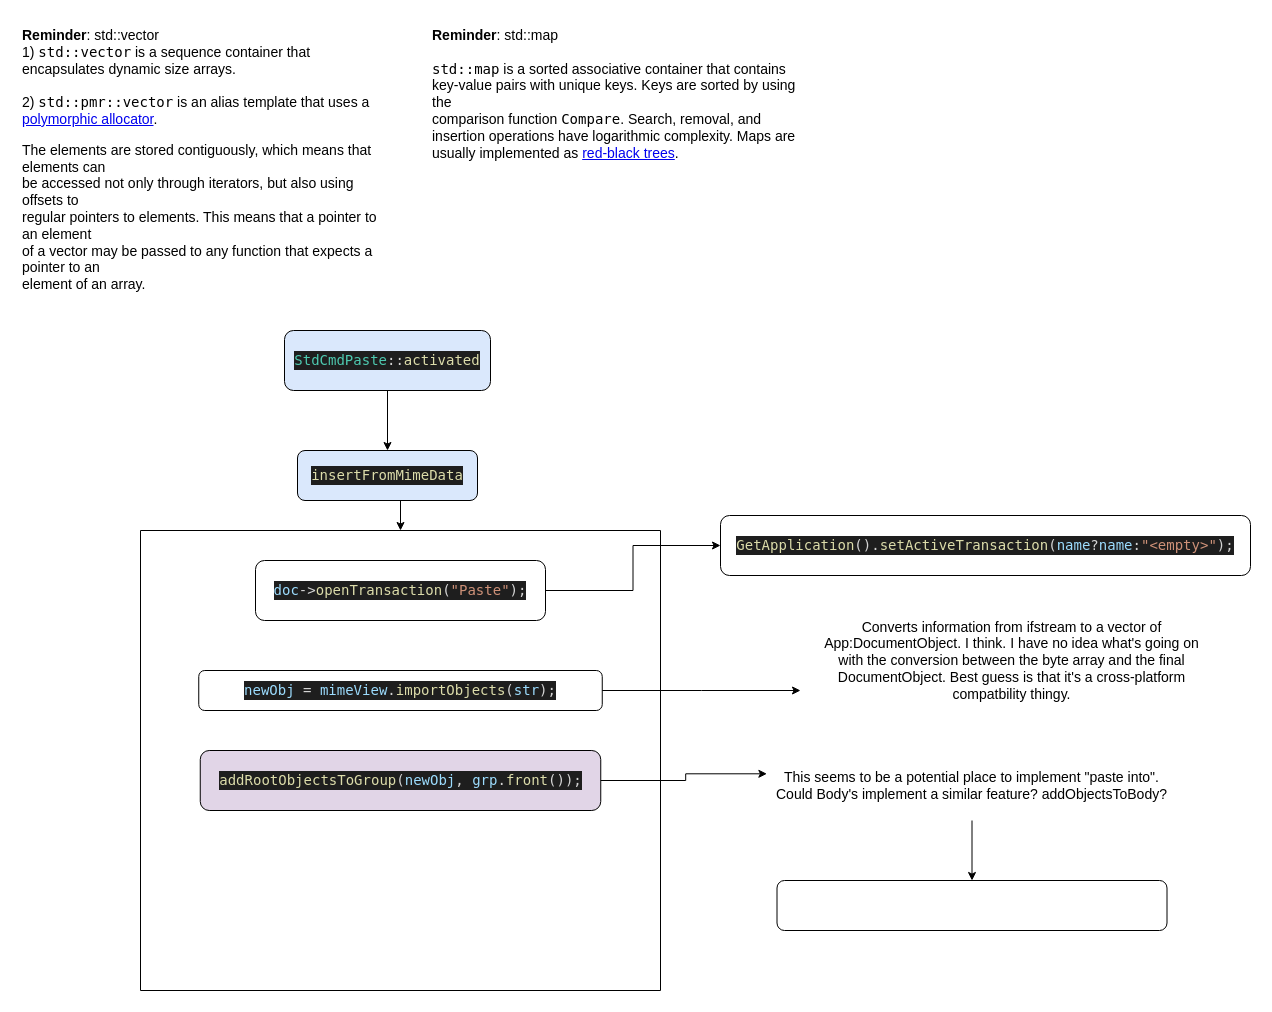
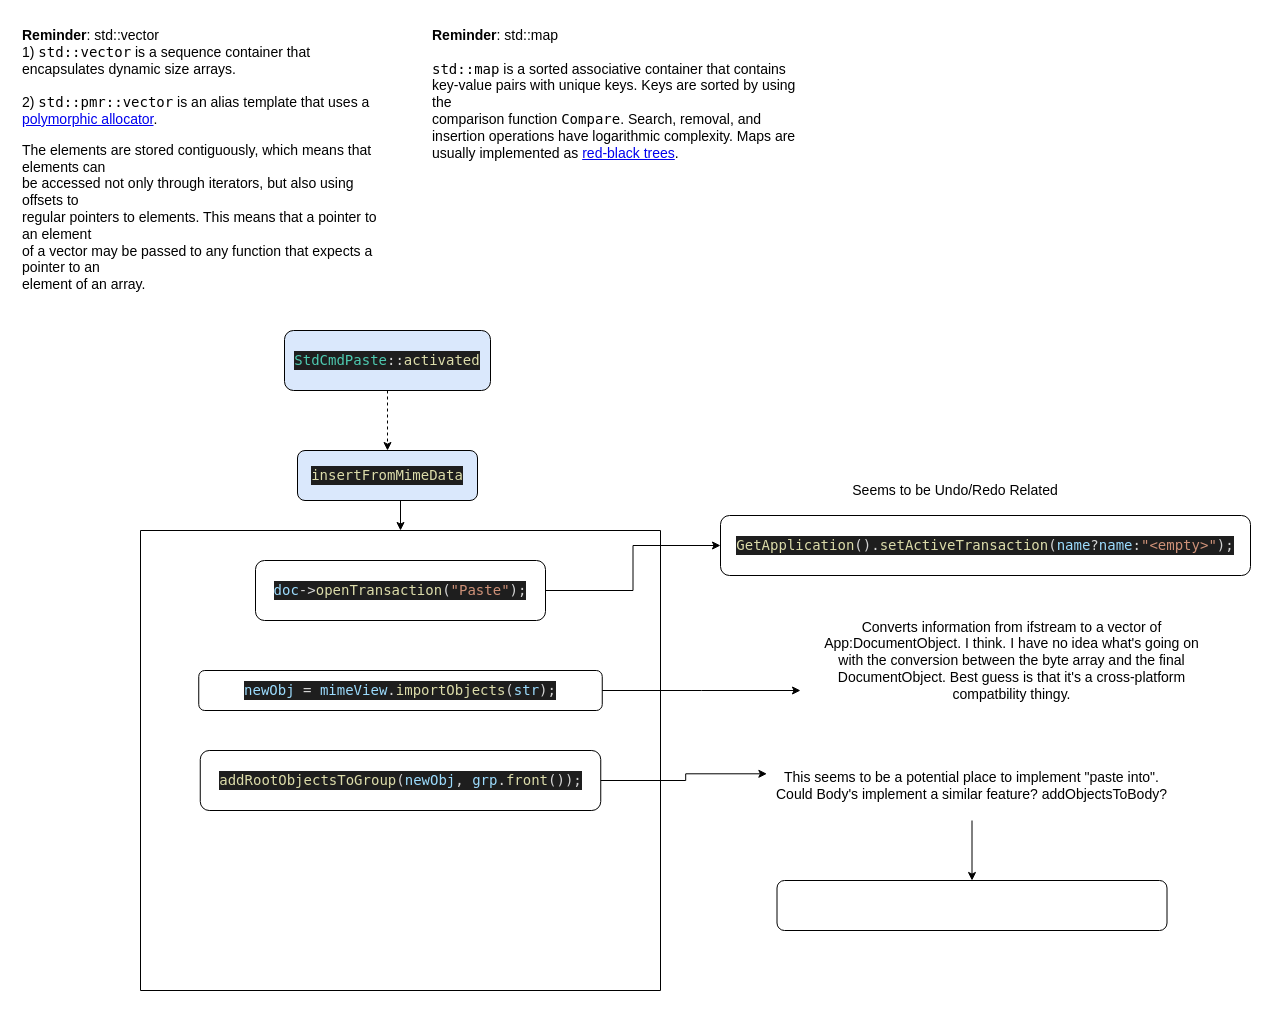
edge "StdCmdPaste::activated" -> "insertFromMimeData": style solid -> dashed
node "Seems to be Undo/Redo Related": added
node "addRootObjectsToGroup(newObj, grp.front());": fillcolor #e1d5e7 -> #ffffff
